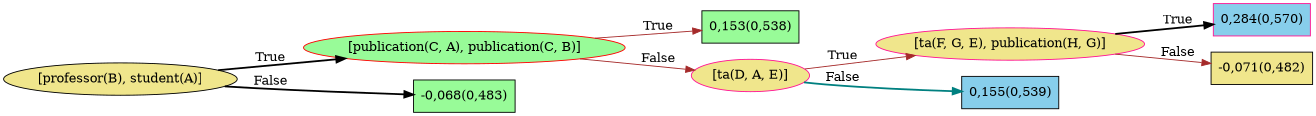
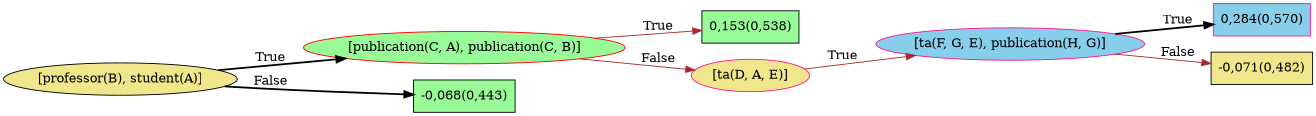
node "[ta(F, G, E), publication(H, G)]": fillcolor khaki -> skyblue
node "0,155(0,539)": removed
node "-0,068(0,483)": label "-0,068(0,483)" -> "-0,068(0,443)"
